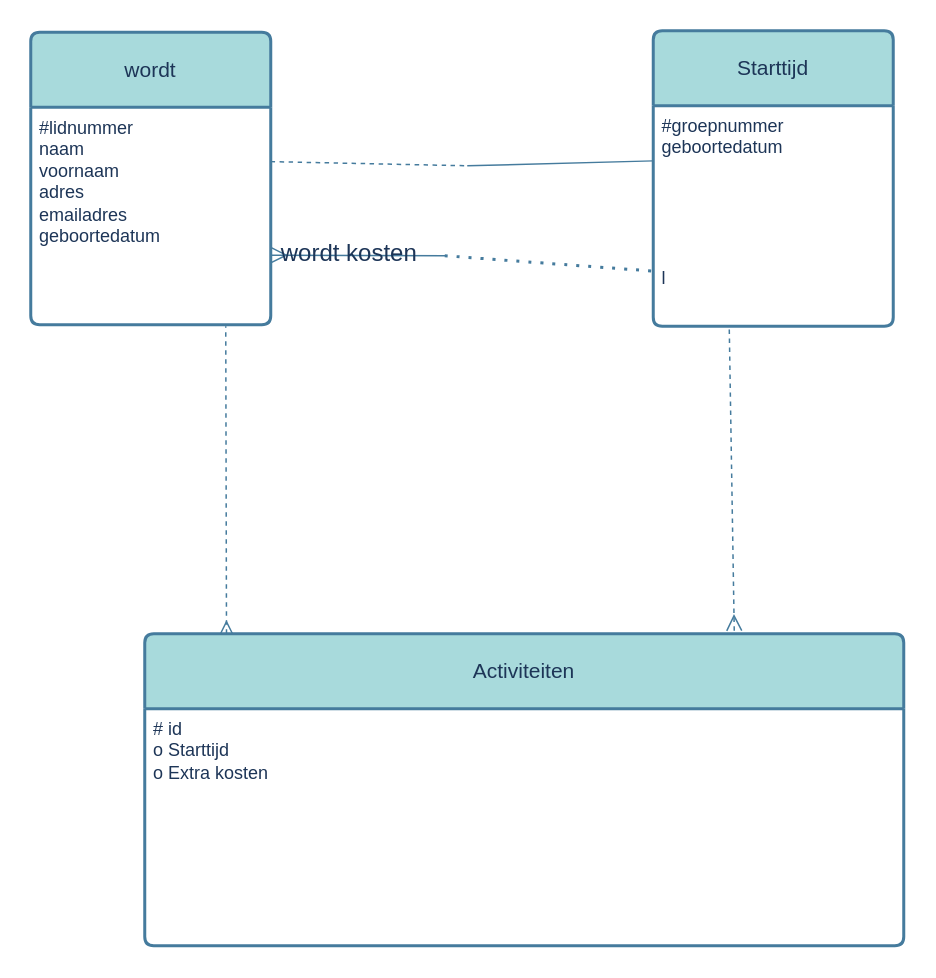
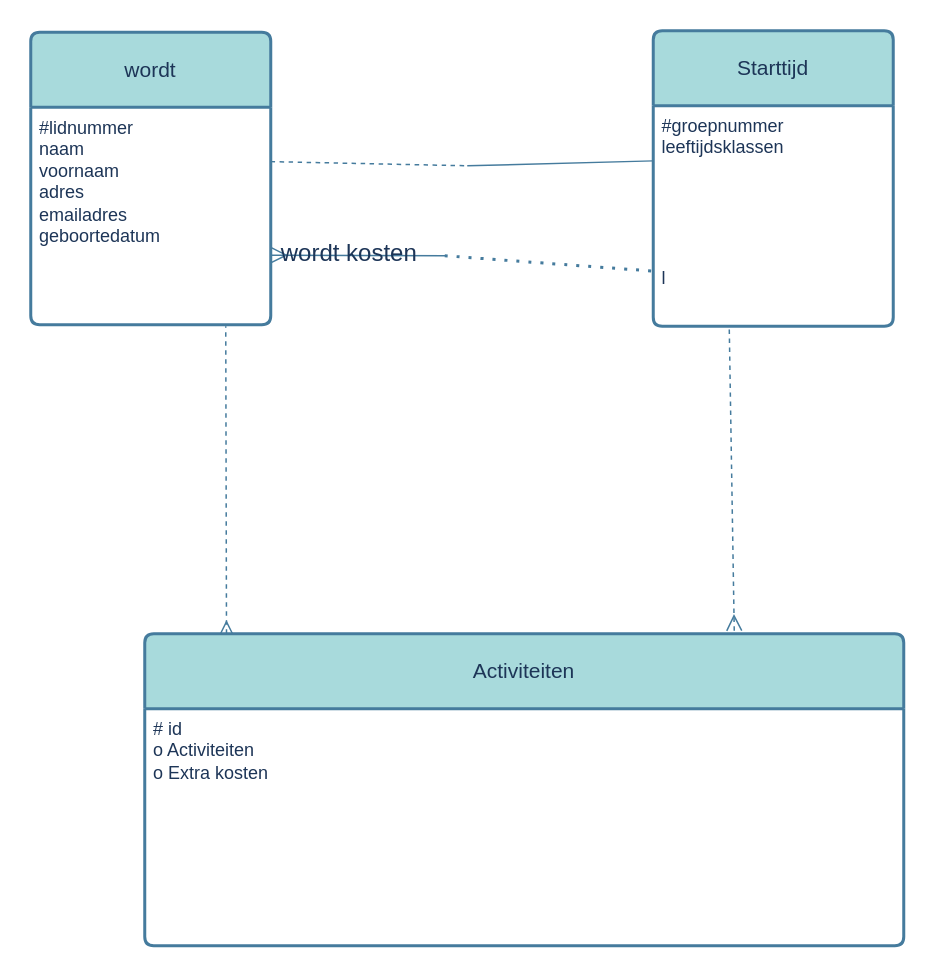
node "#groepnummer geboortedatum l": label "#groepnummer geboortedatum l" -> "#groepnummer leeftijdsklassen l"
node "# id o Starttijd o Extra kosten": label "# id o Starttijd o Extra kosten" -> "# id o Activiteiten o Extra kosten"
